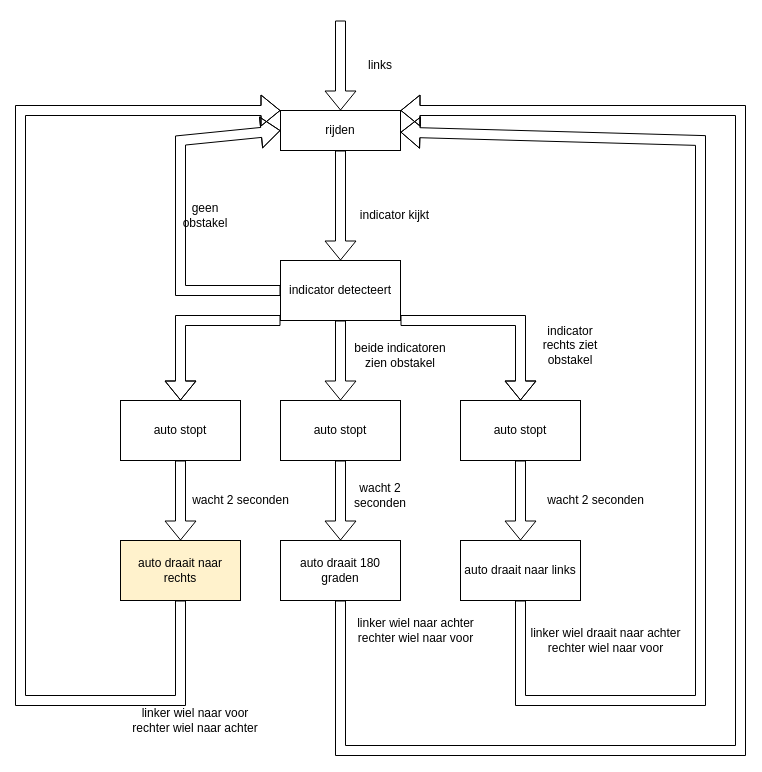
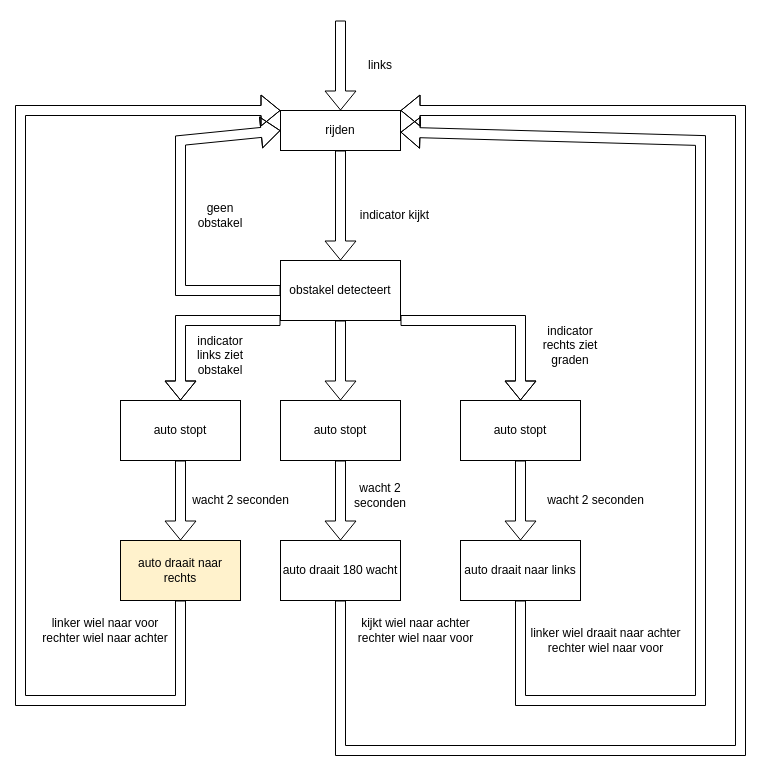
node "geen obstakel": moved (206, 216) -> (221, 216)
node "indicator detecteert": label "indicator detecteert" -> "obstakel detecteert"
node "indicator rechts ziet obstakel": label "indicator rechts ziet obstakel" -> "indicator rechts ziet graden"
node "indicator links ziet obstakel": added
node "beide indicatoren zien obstakel": removed
node "auto draait 180 graden": label "auto draait 180 graden" -> "auto draait 180 wacht"
node "linker wiel naar achter rechter wiel naar voor": label "linker wiel naar achter rechter wiel naar voor" -> "kijkt wiel naar achter rechter wiel naar voor"
node "linker wiel naar voor rechter wiel naar achter": moved (196, 721) -> (106, 631)
